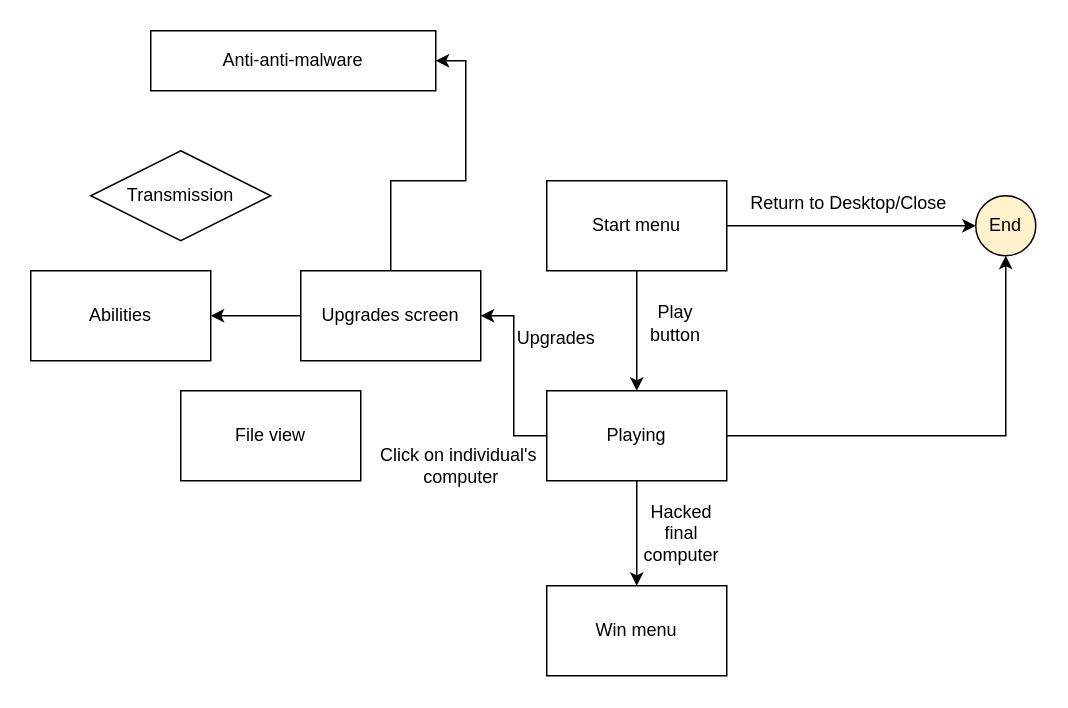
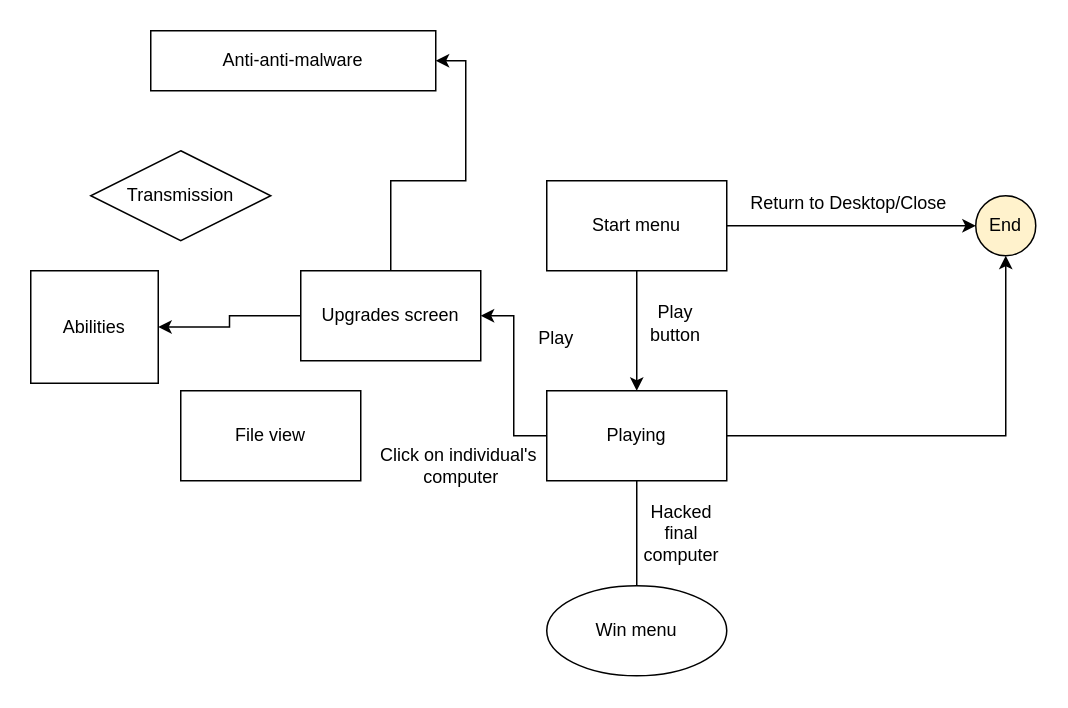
node "Abilities": size 180x90 -> 128x113
node "Upgrades": label "Upgrades" -> "Play"
edge "Playing" -> "Win menu": arrowhead classic -> none
node "Win menu": shape rectangle -> ellipse
